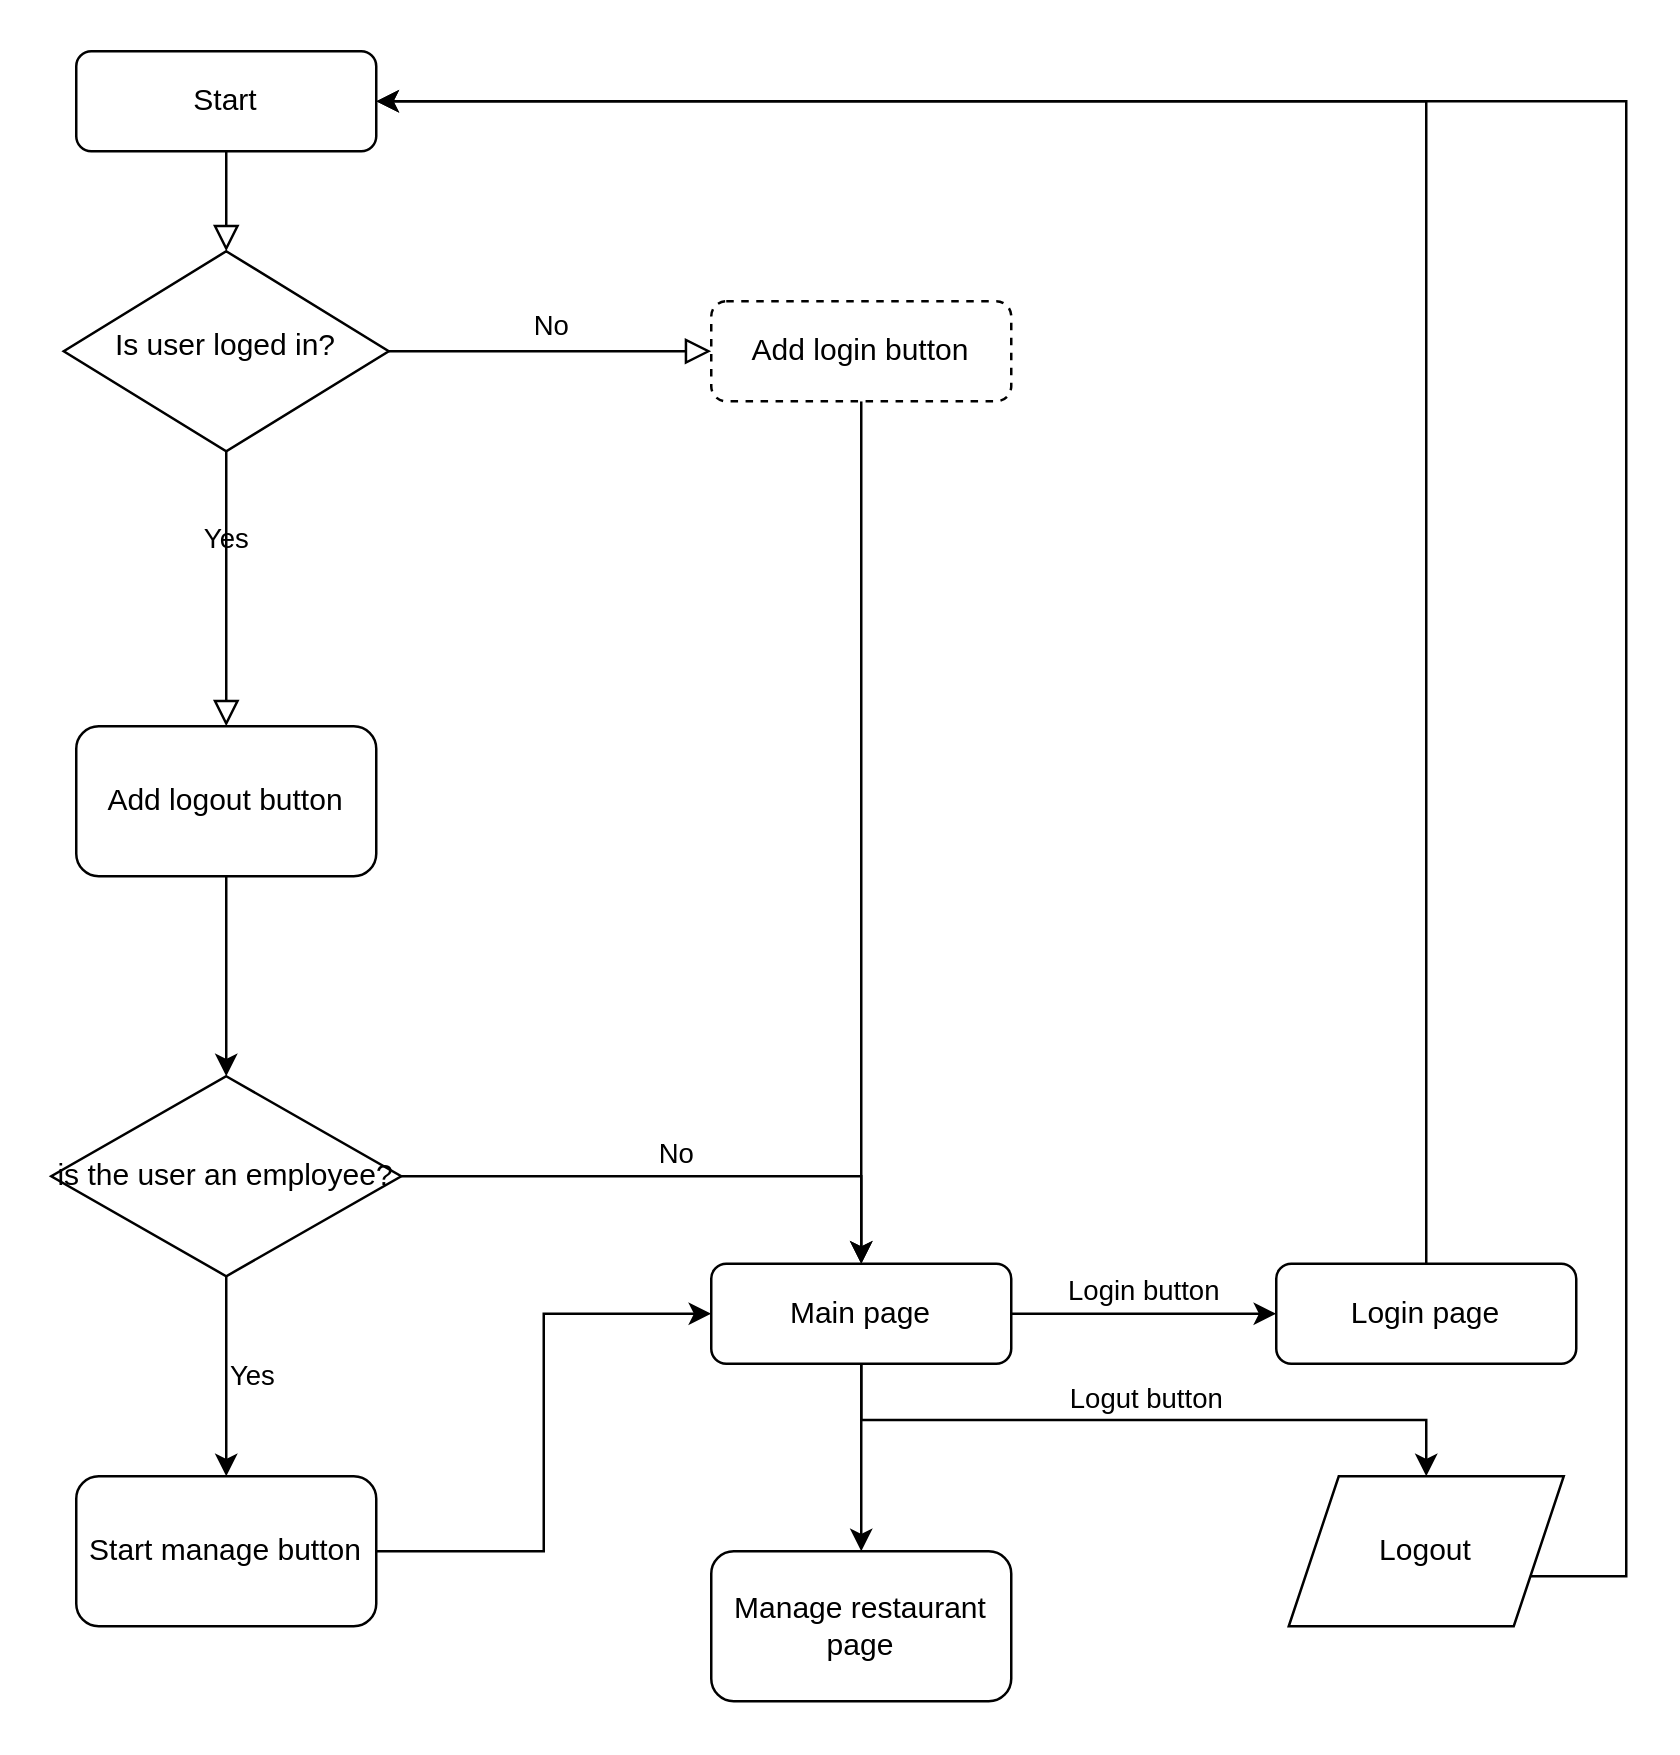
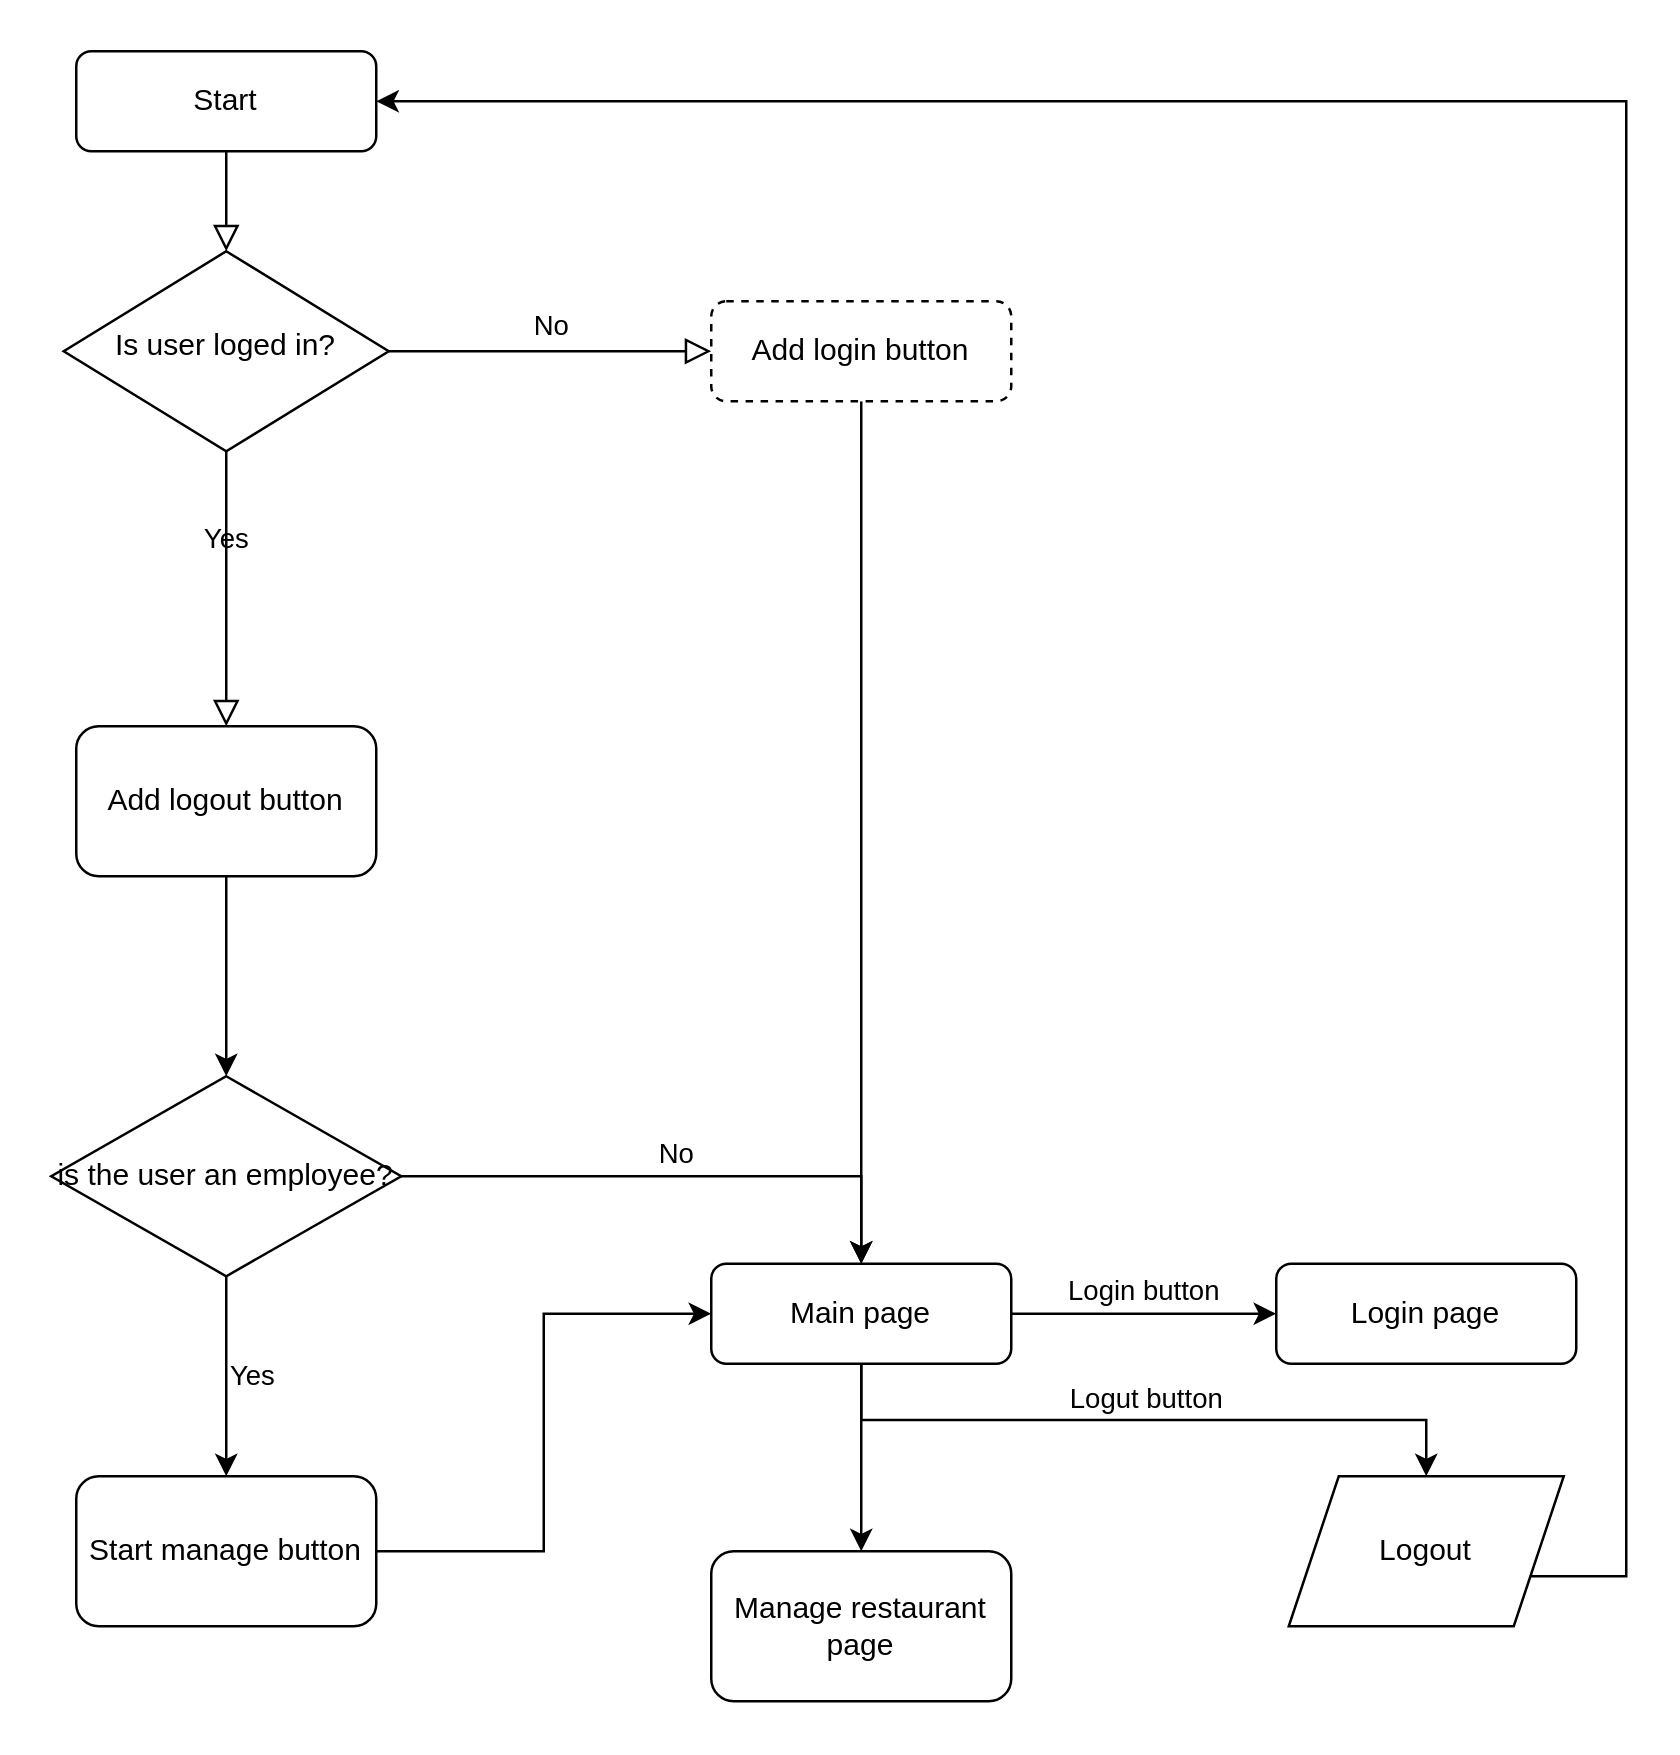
edge "Login page" -> "Start": removed
